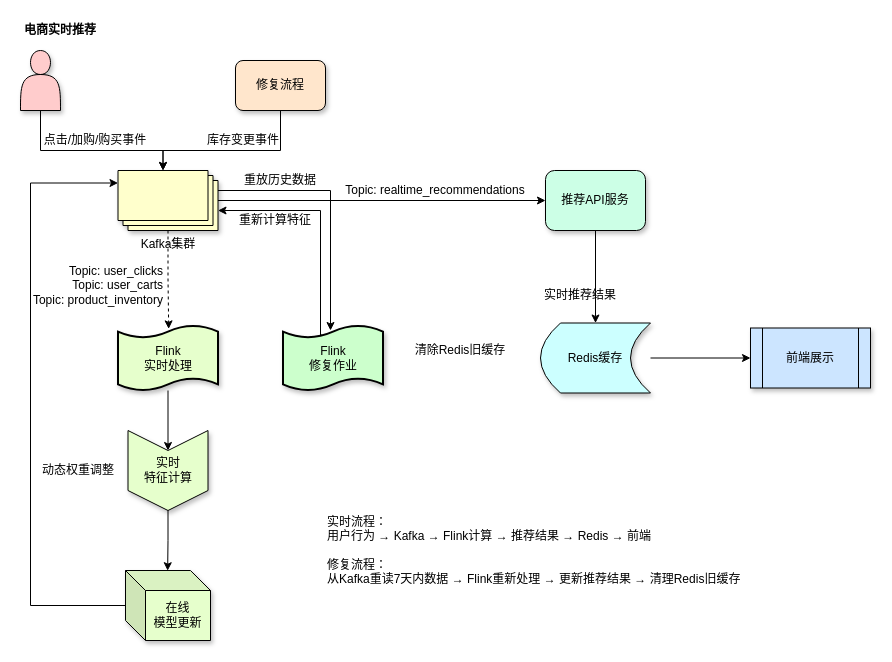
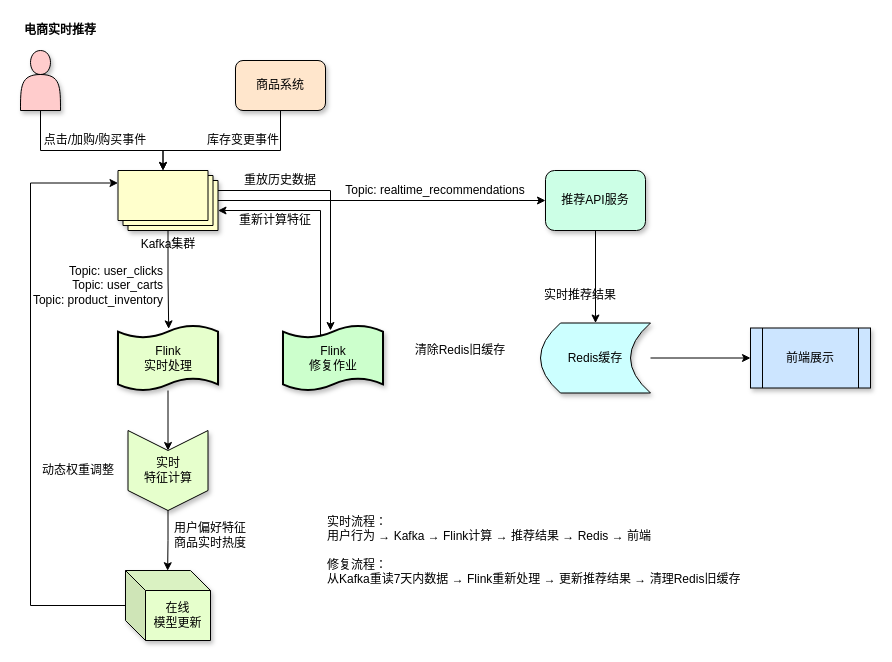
node "修复流程": label "修复流程" -> "商品系统"
edge "Kafka集群" -> "Flink 实时处理": style dashed -> solid
node "用户偏好特征 商品实时热度": added
